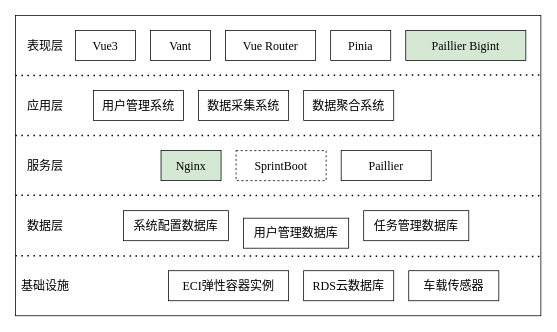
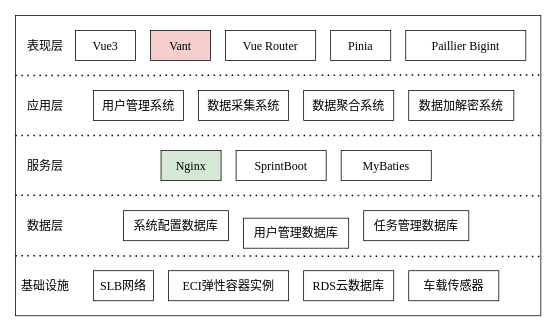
node "Vant": fillcolor #ffffff -> #f8cecc
node "Paillier Bigint": fillcolor #d5e8d4 -> #ffffff
node "数据加解密系统": added
node "SprintBoot": style dashed -> solid
node "Paillier": label "Paillier" -> "MyBaties"
node "SLB网络": added
